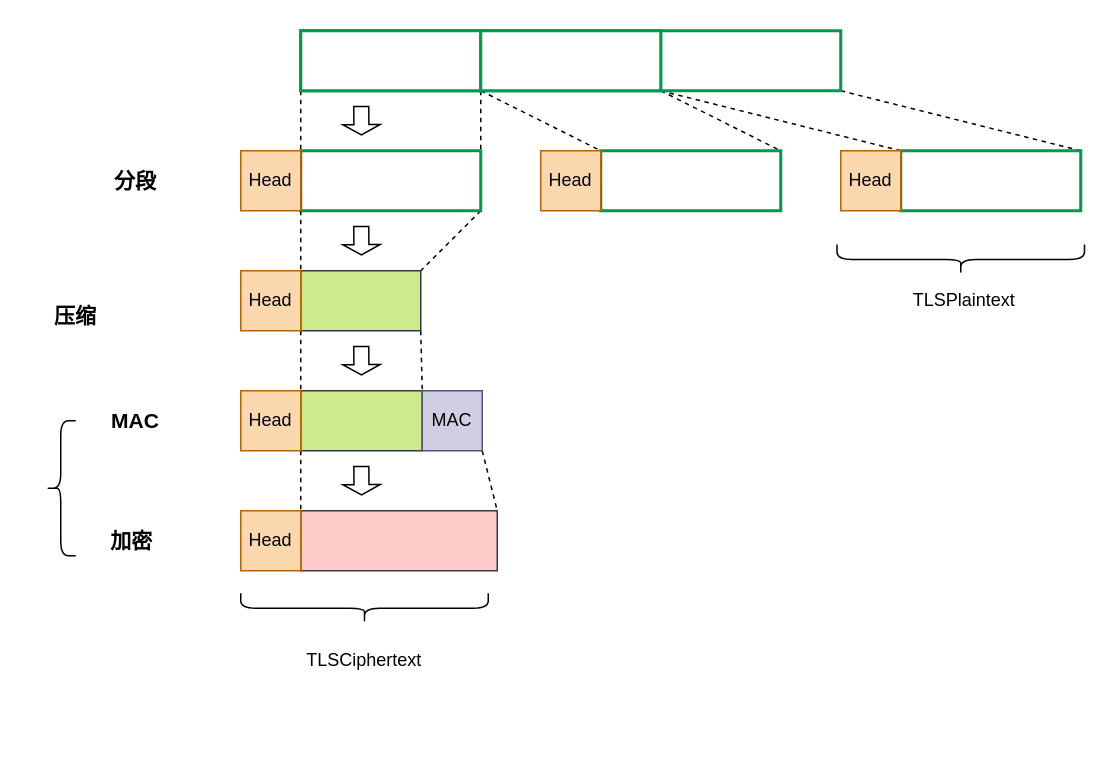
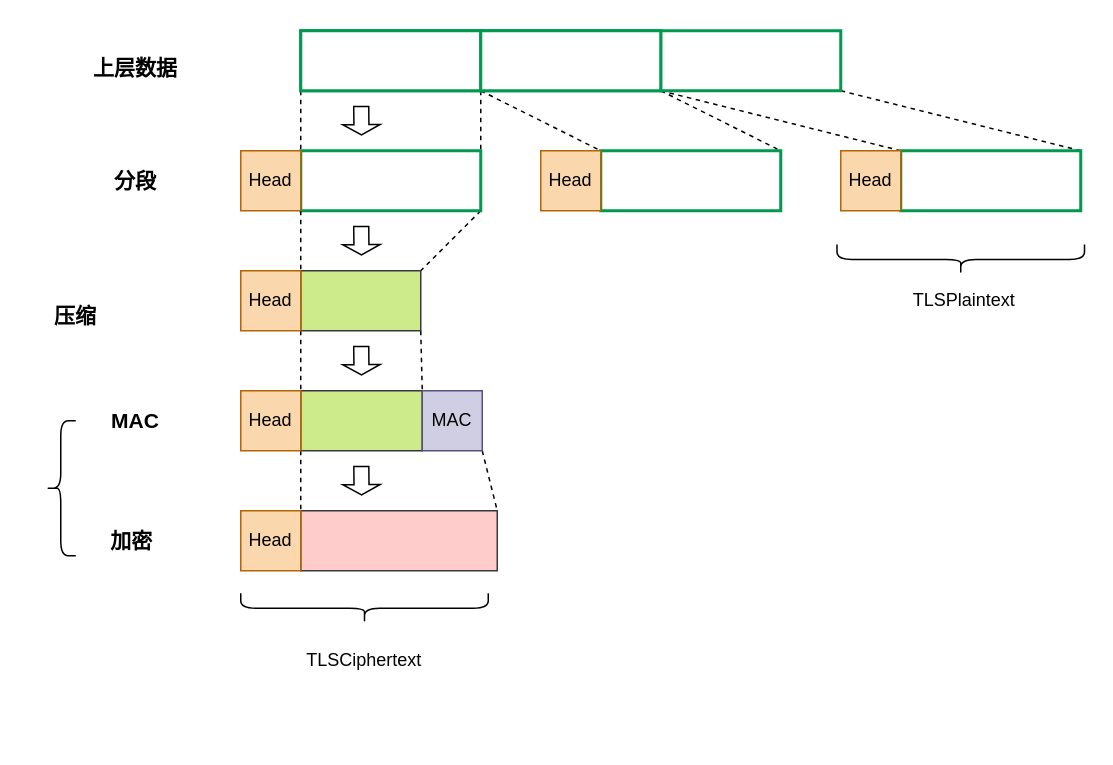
node "上层数据": added
